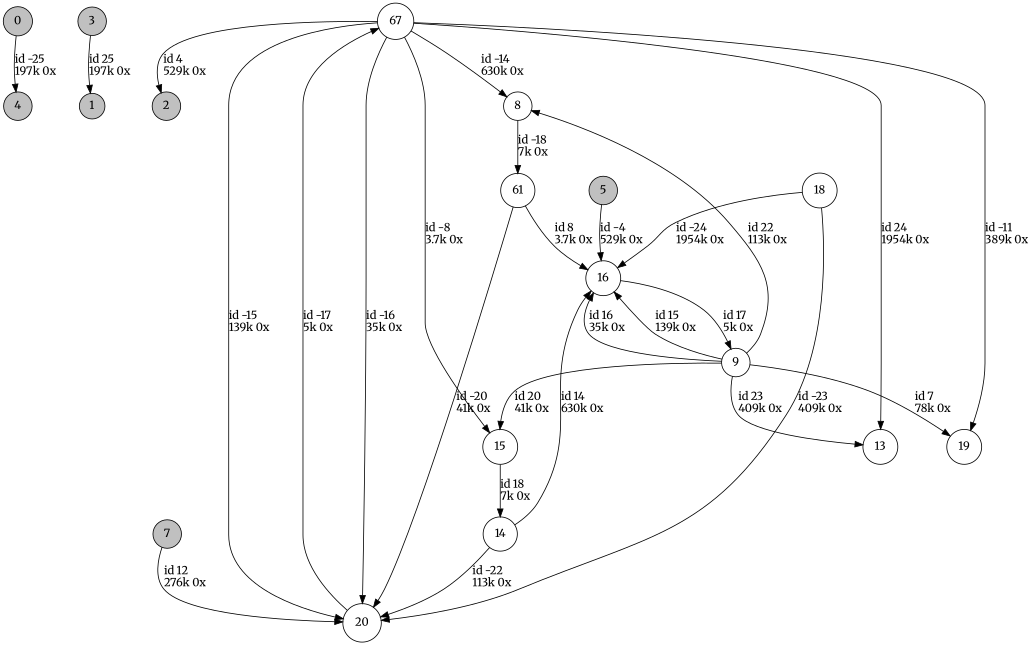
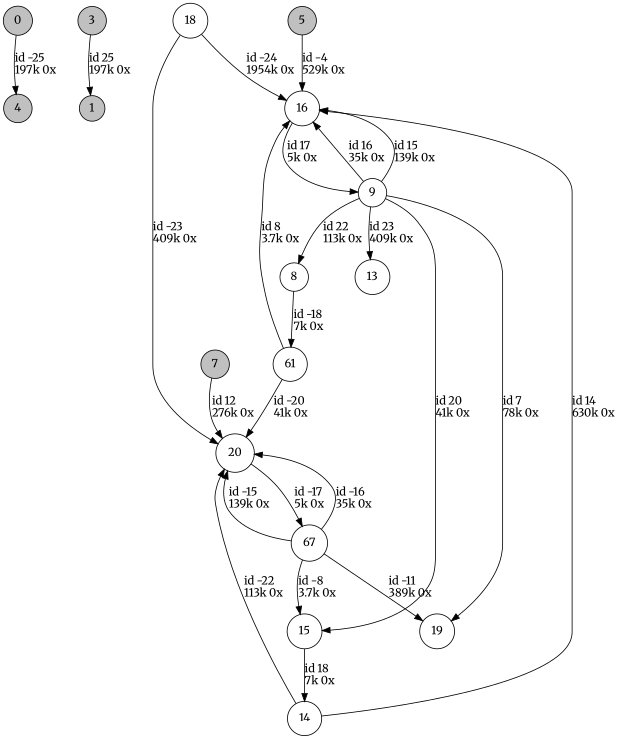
edge "67" -> "8": removed, label "id -14 630k 0x"
edge "67" -> "13": removed, label "id 24 1954k 0x"
node "2": removed
